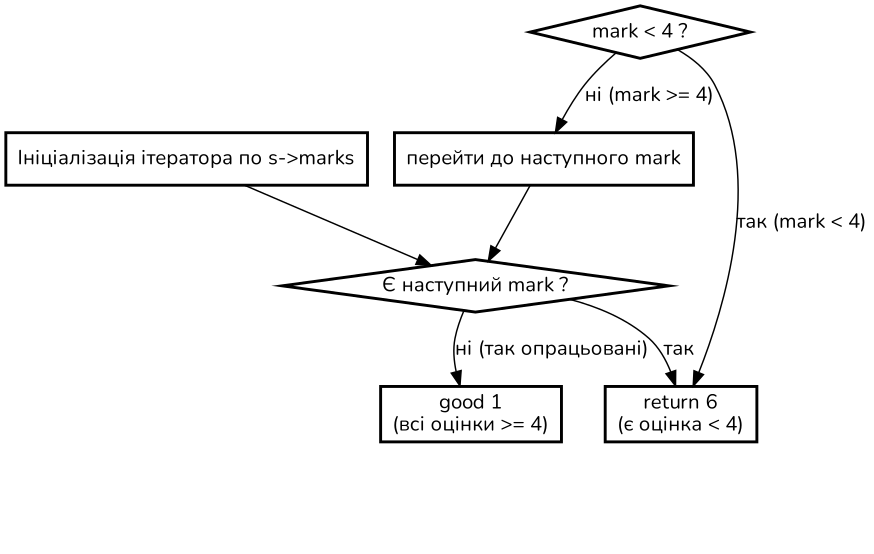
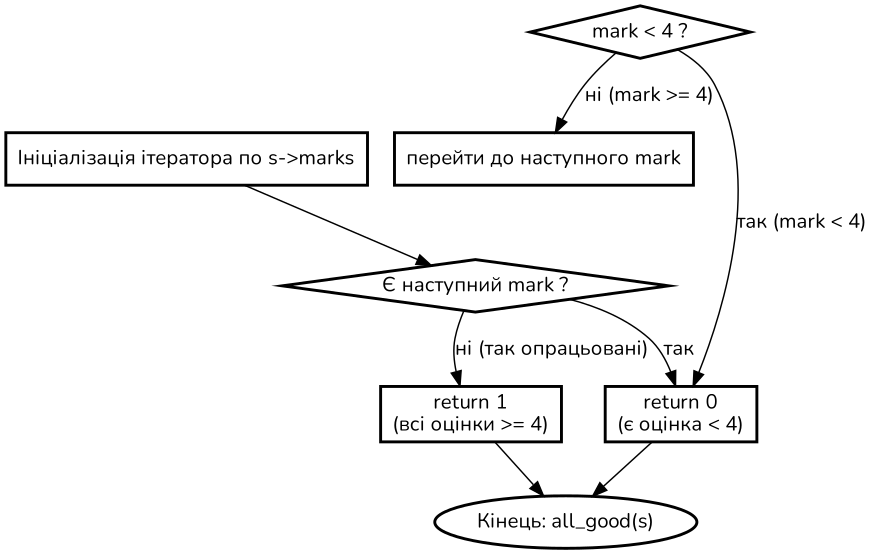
edge "перейти до наступного mark" -> "Є наступний mark ?": removed
node "good 1 (всі оцінки >= 4)": label "good 1 (всі оцінки >= 4)" -> "return 1 (всі оцінки >= 4)"
node "return 6 (є оцінка < 4)": label "return 6 (є оцінка < 4)" -> "return 0 (є оцінка < 4)"
node "Кінець: all_good(s)": added
